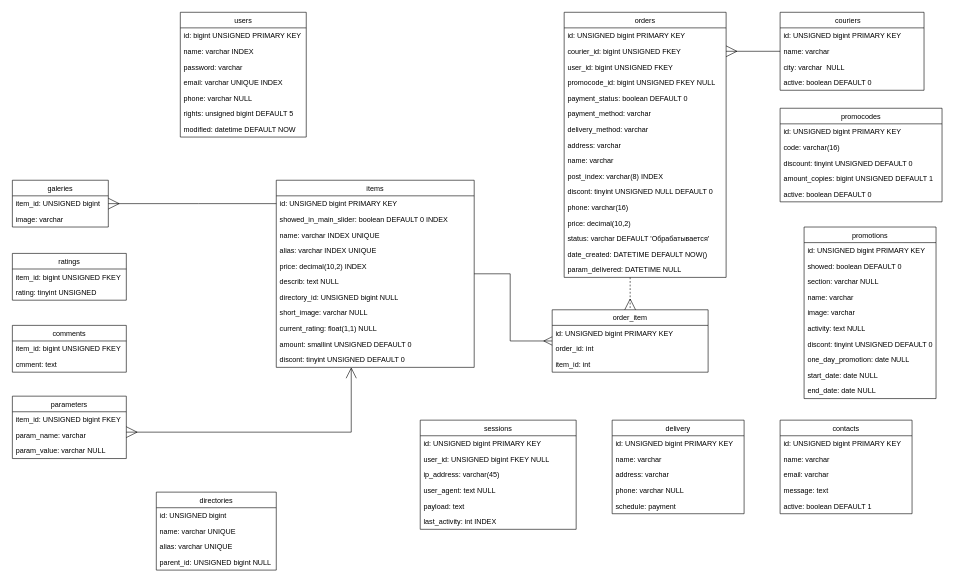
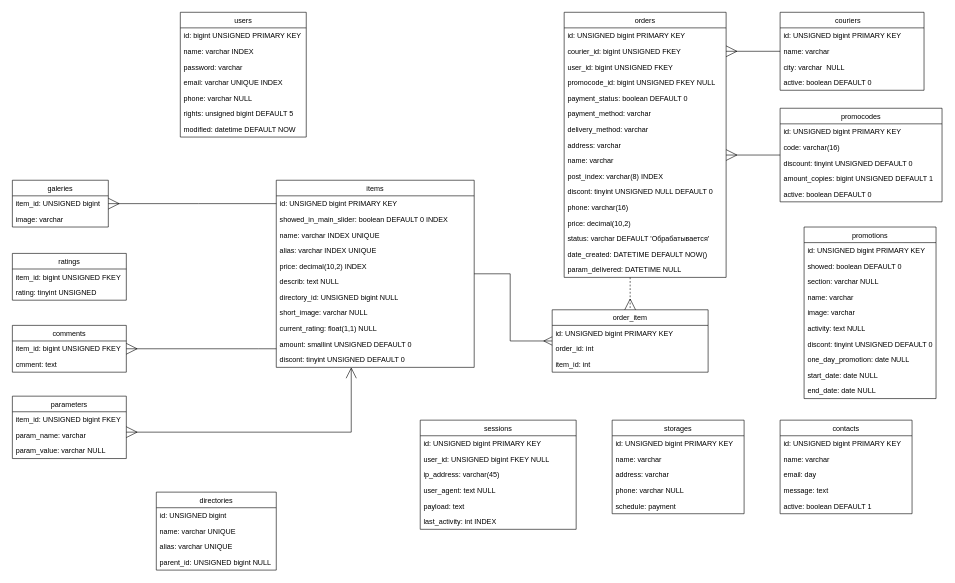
edge "promocodes" -> "orders": added
edge "items" -> "comments": added
node "delivery": label "delivery" -> "storages"
node "email: varchar": label "email: varchar" -> "email: day"
